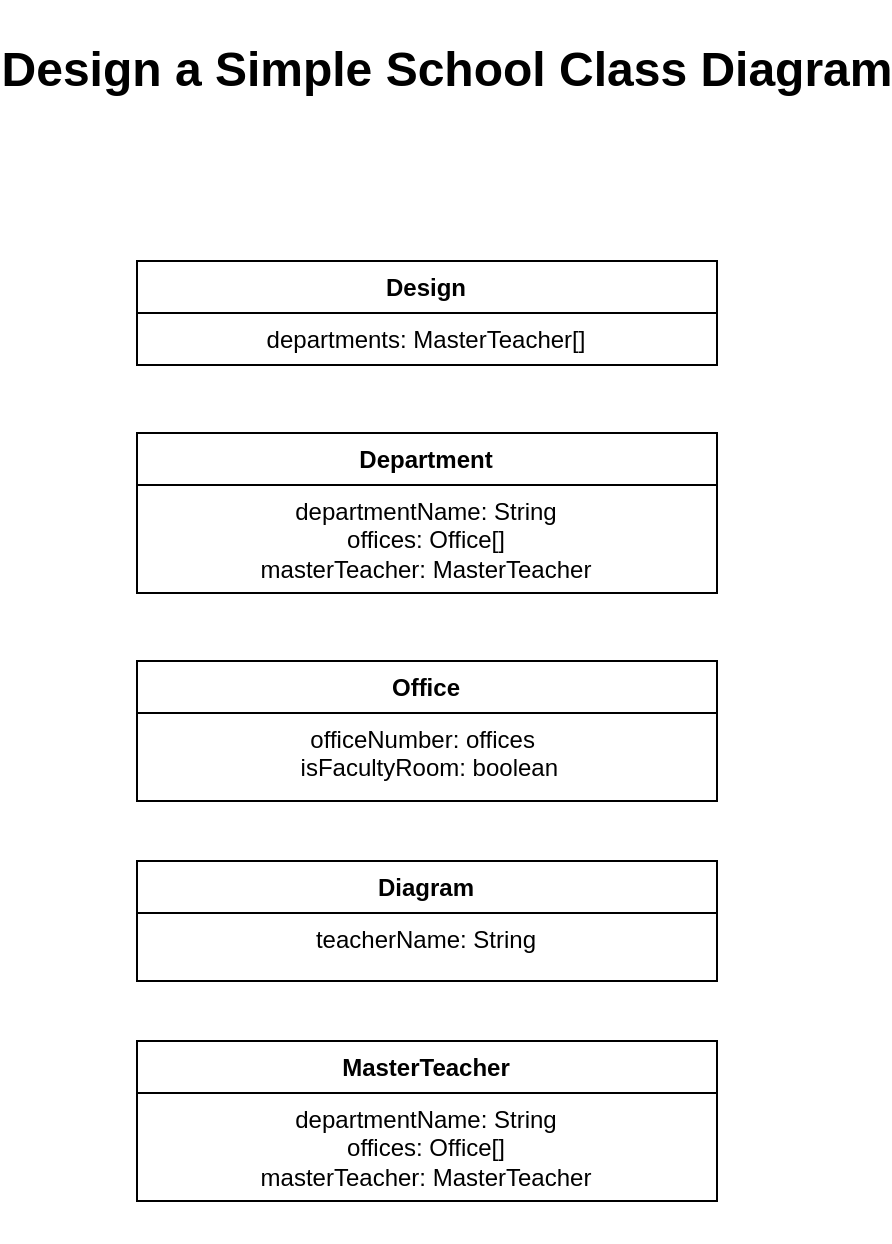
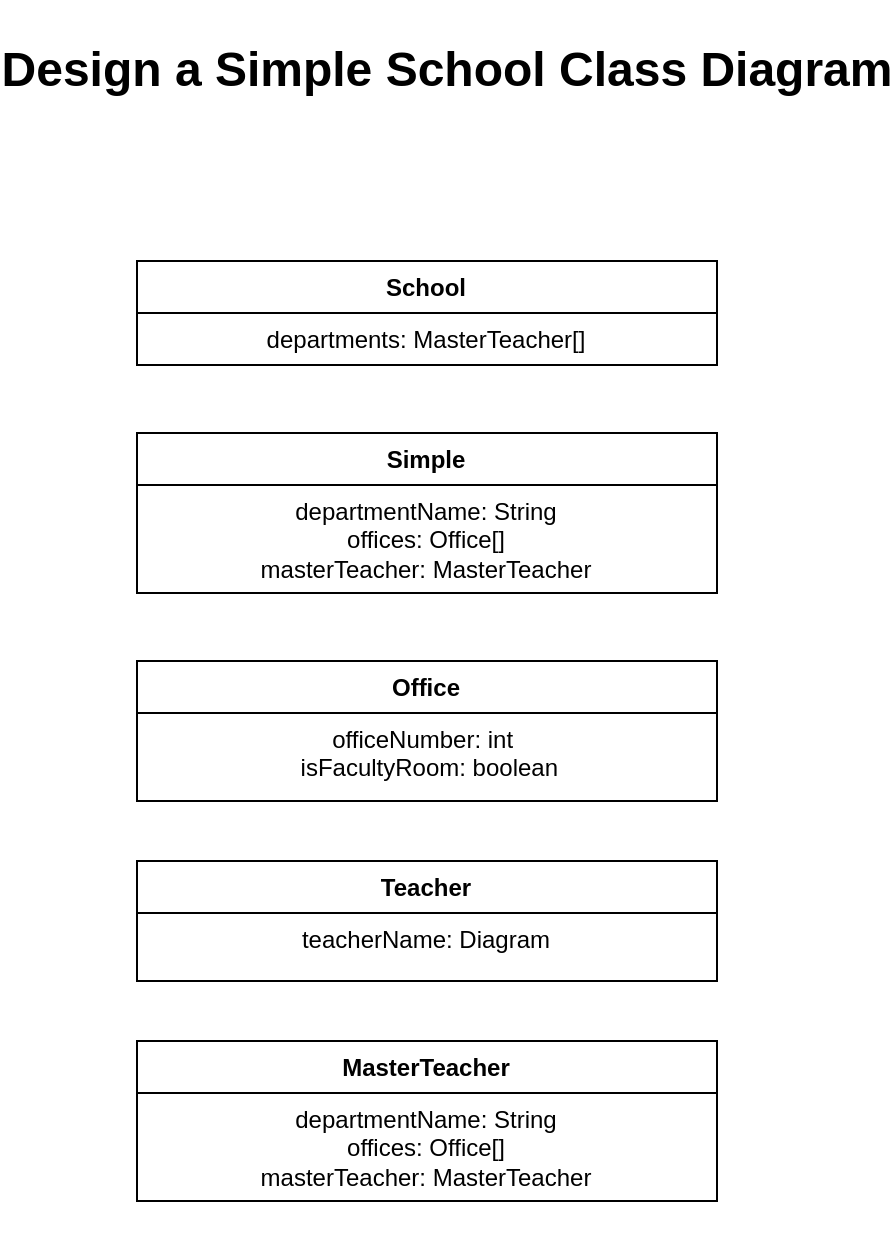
node "Design": label "Design" -> "School"
node "Department": label "Department" -> "Simple"
node "officeNumber: offices isFacultyRoom: boolean": label "officeNumber: offices isFacultyRoom: boolean" -> "officeNumber: int isFacultyRoom: boolean"
node "Diagram": label "Diagram" -> "Teacher"
node "teacherName: String": label "teacherName: String" -> "teacherName: Diagram"
